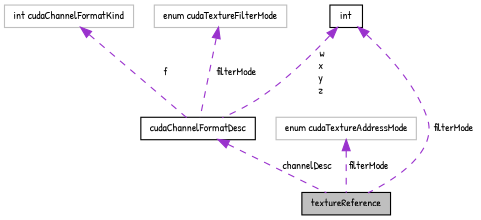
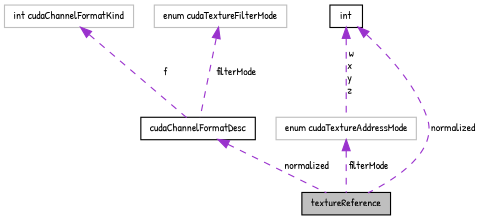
edge "cudaChannelFormatDesc" -> "int": now "enum cudaTextureAddressMode" -> "int"
edge "textureReference" -> "int": label " filterMode" -> " normalized"
edge "textureReference" -> "cudaChannelFormatDesc": label " channelDesc" -> " normalized"
